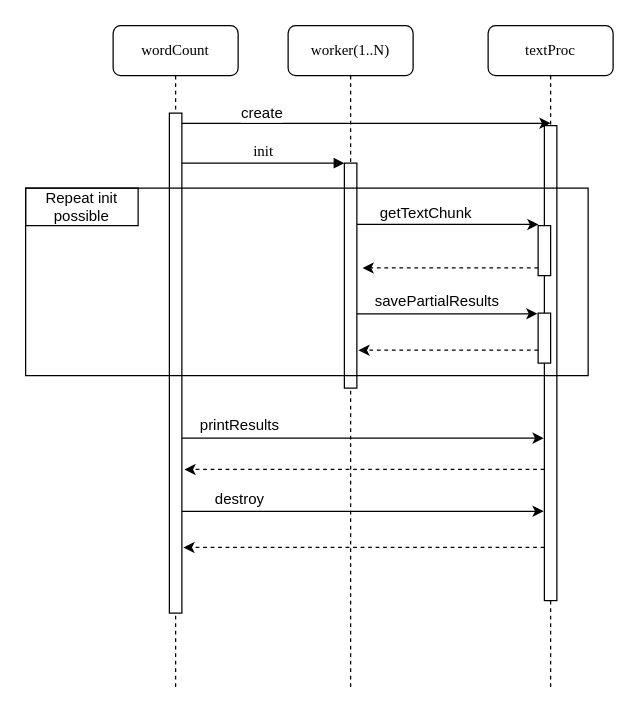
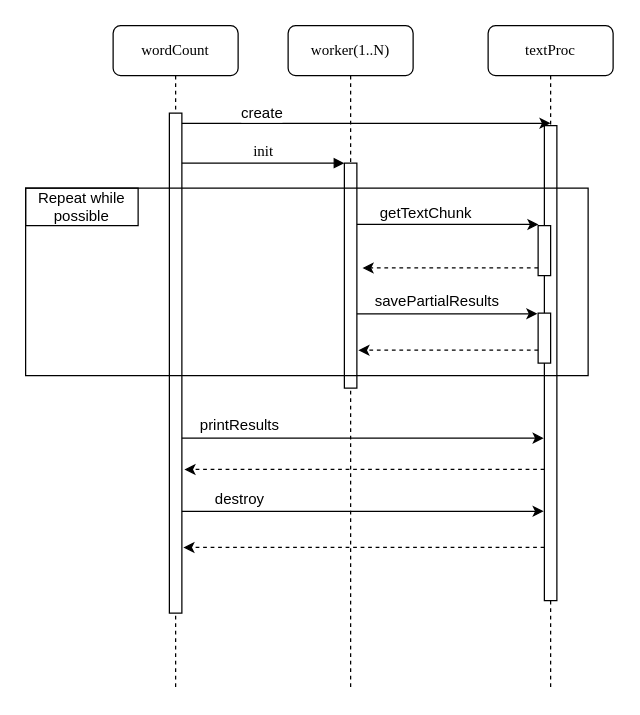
node "Repeat init possible": label "Repeat init possible" -> "Repeat while possible"
